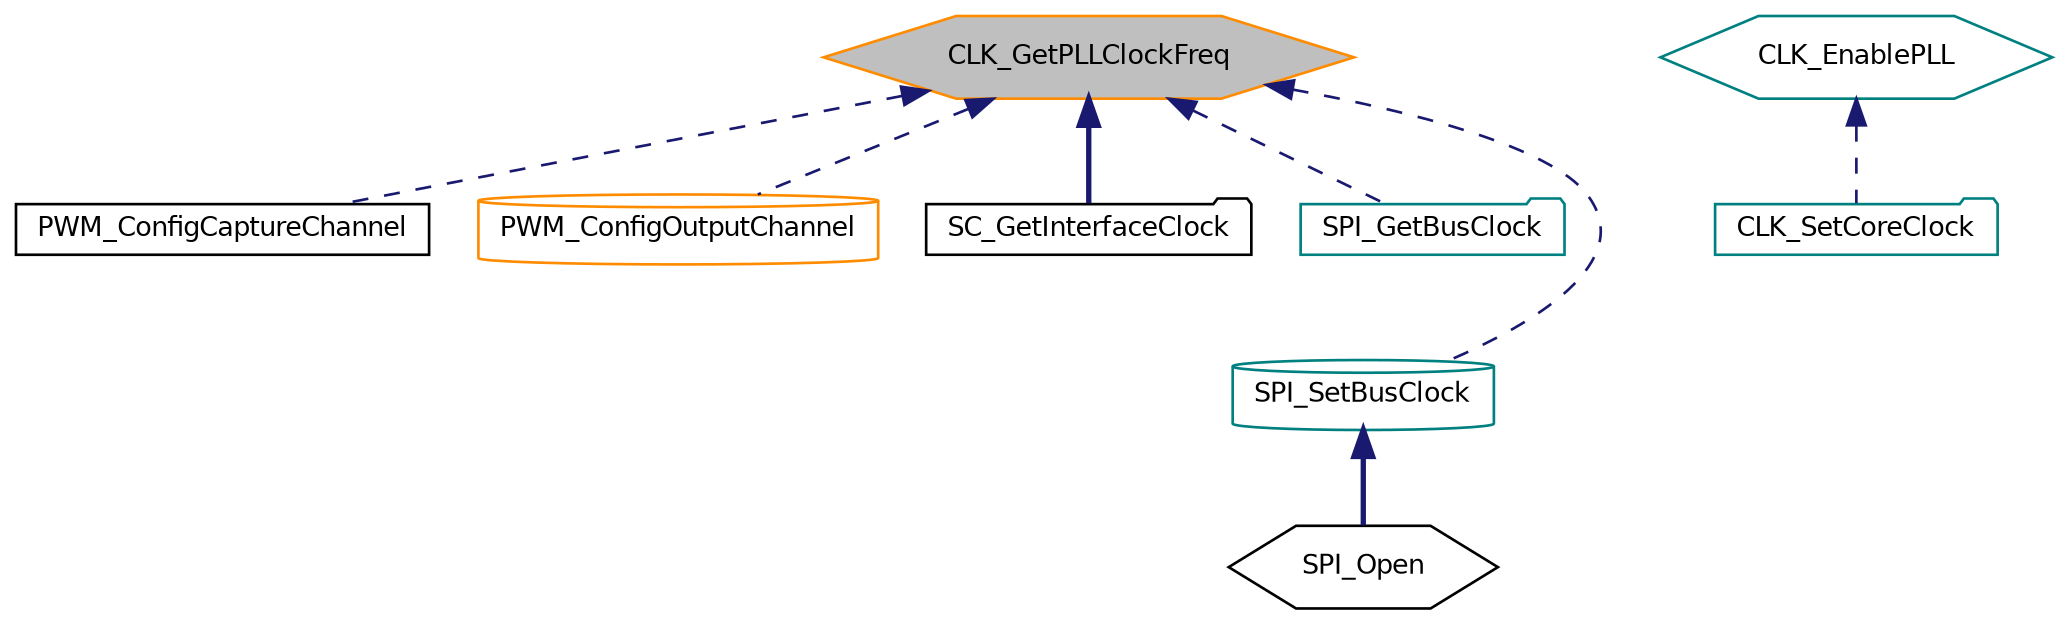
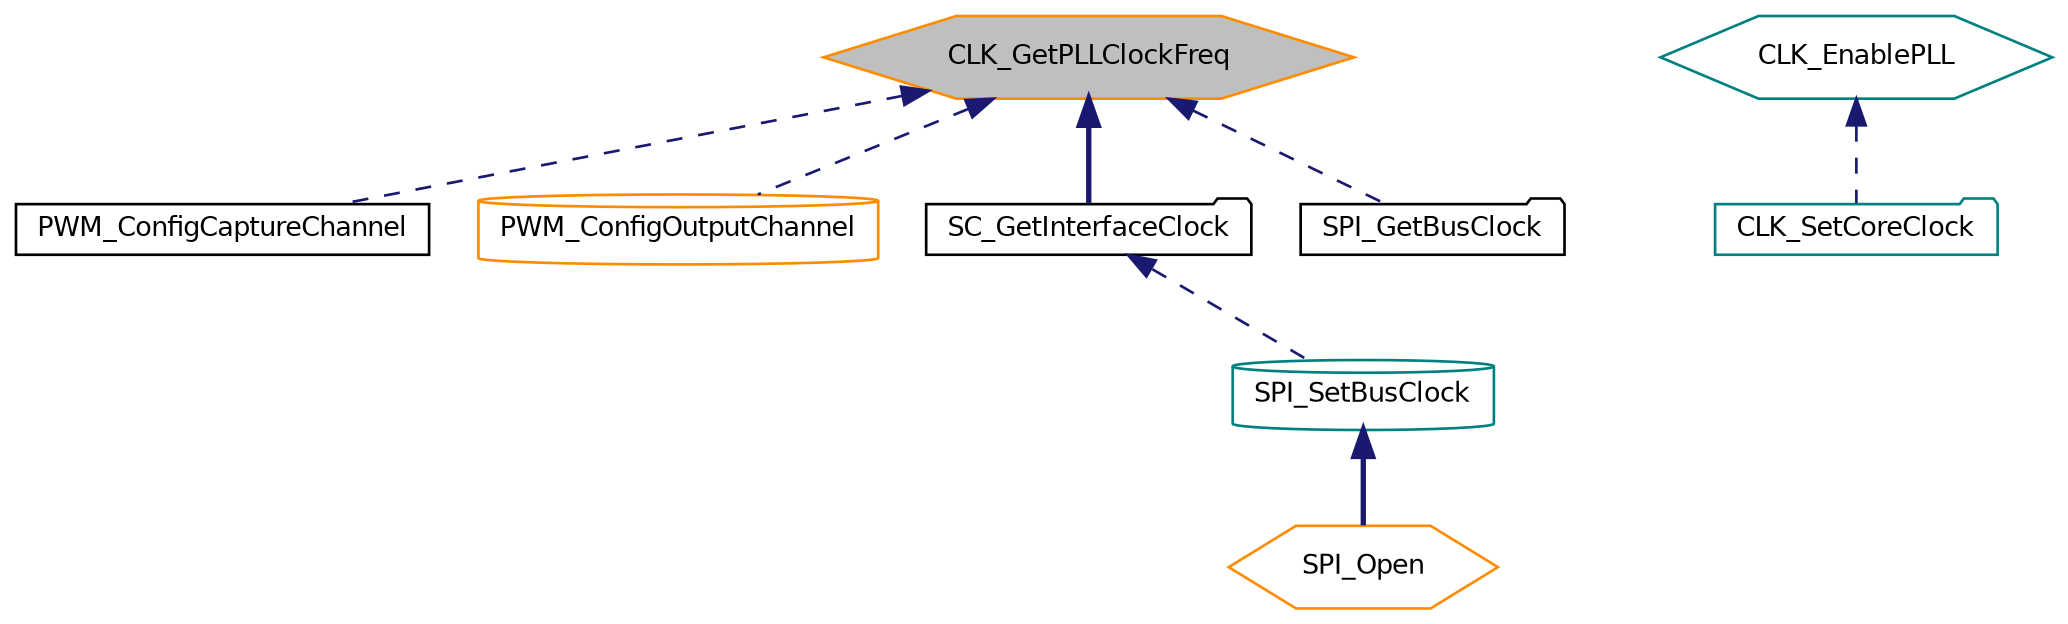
edge "SPI_SetBusClock" -> "CLK_GetPLLClockFreq": now "SPI_SetBusClock" -> "SC_GetInterfaceClock"
node "SPI_GetBusClock": color teal -> black
node "SPI_Open": color black -> darkorange
